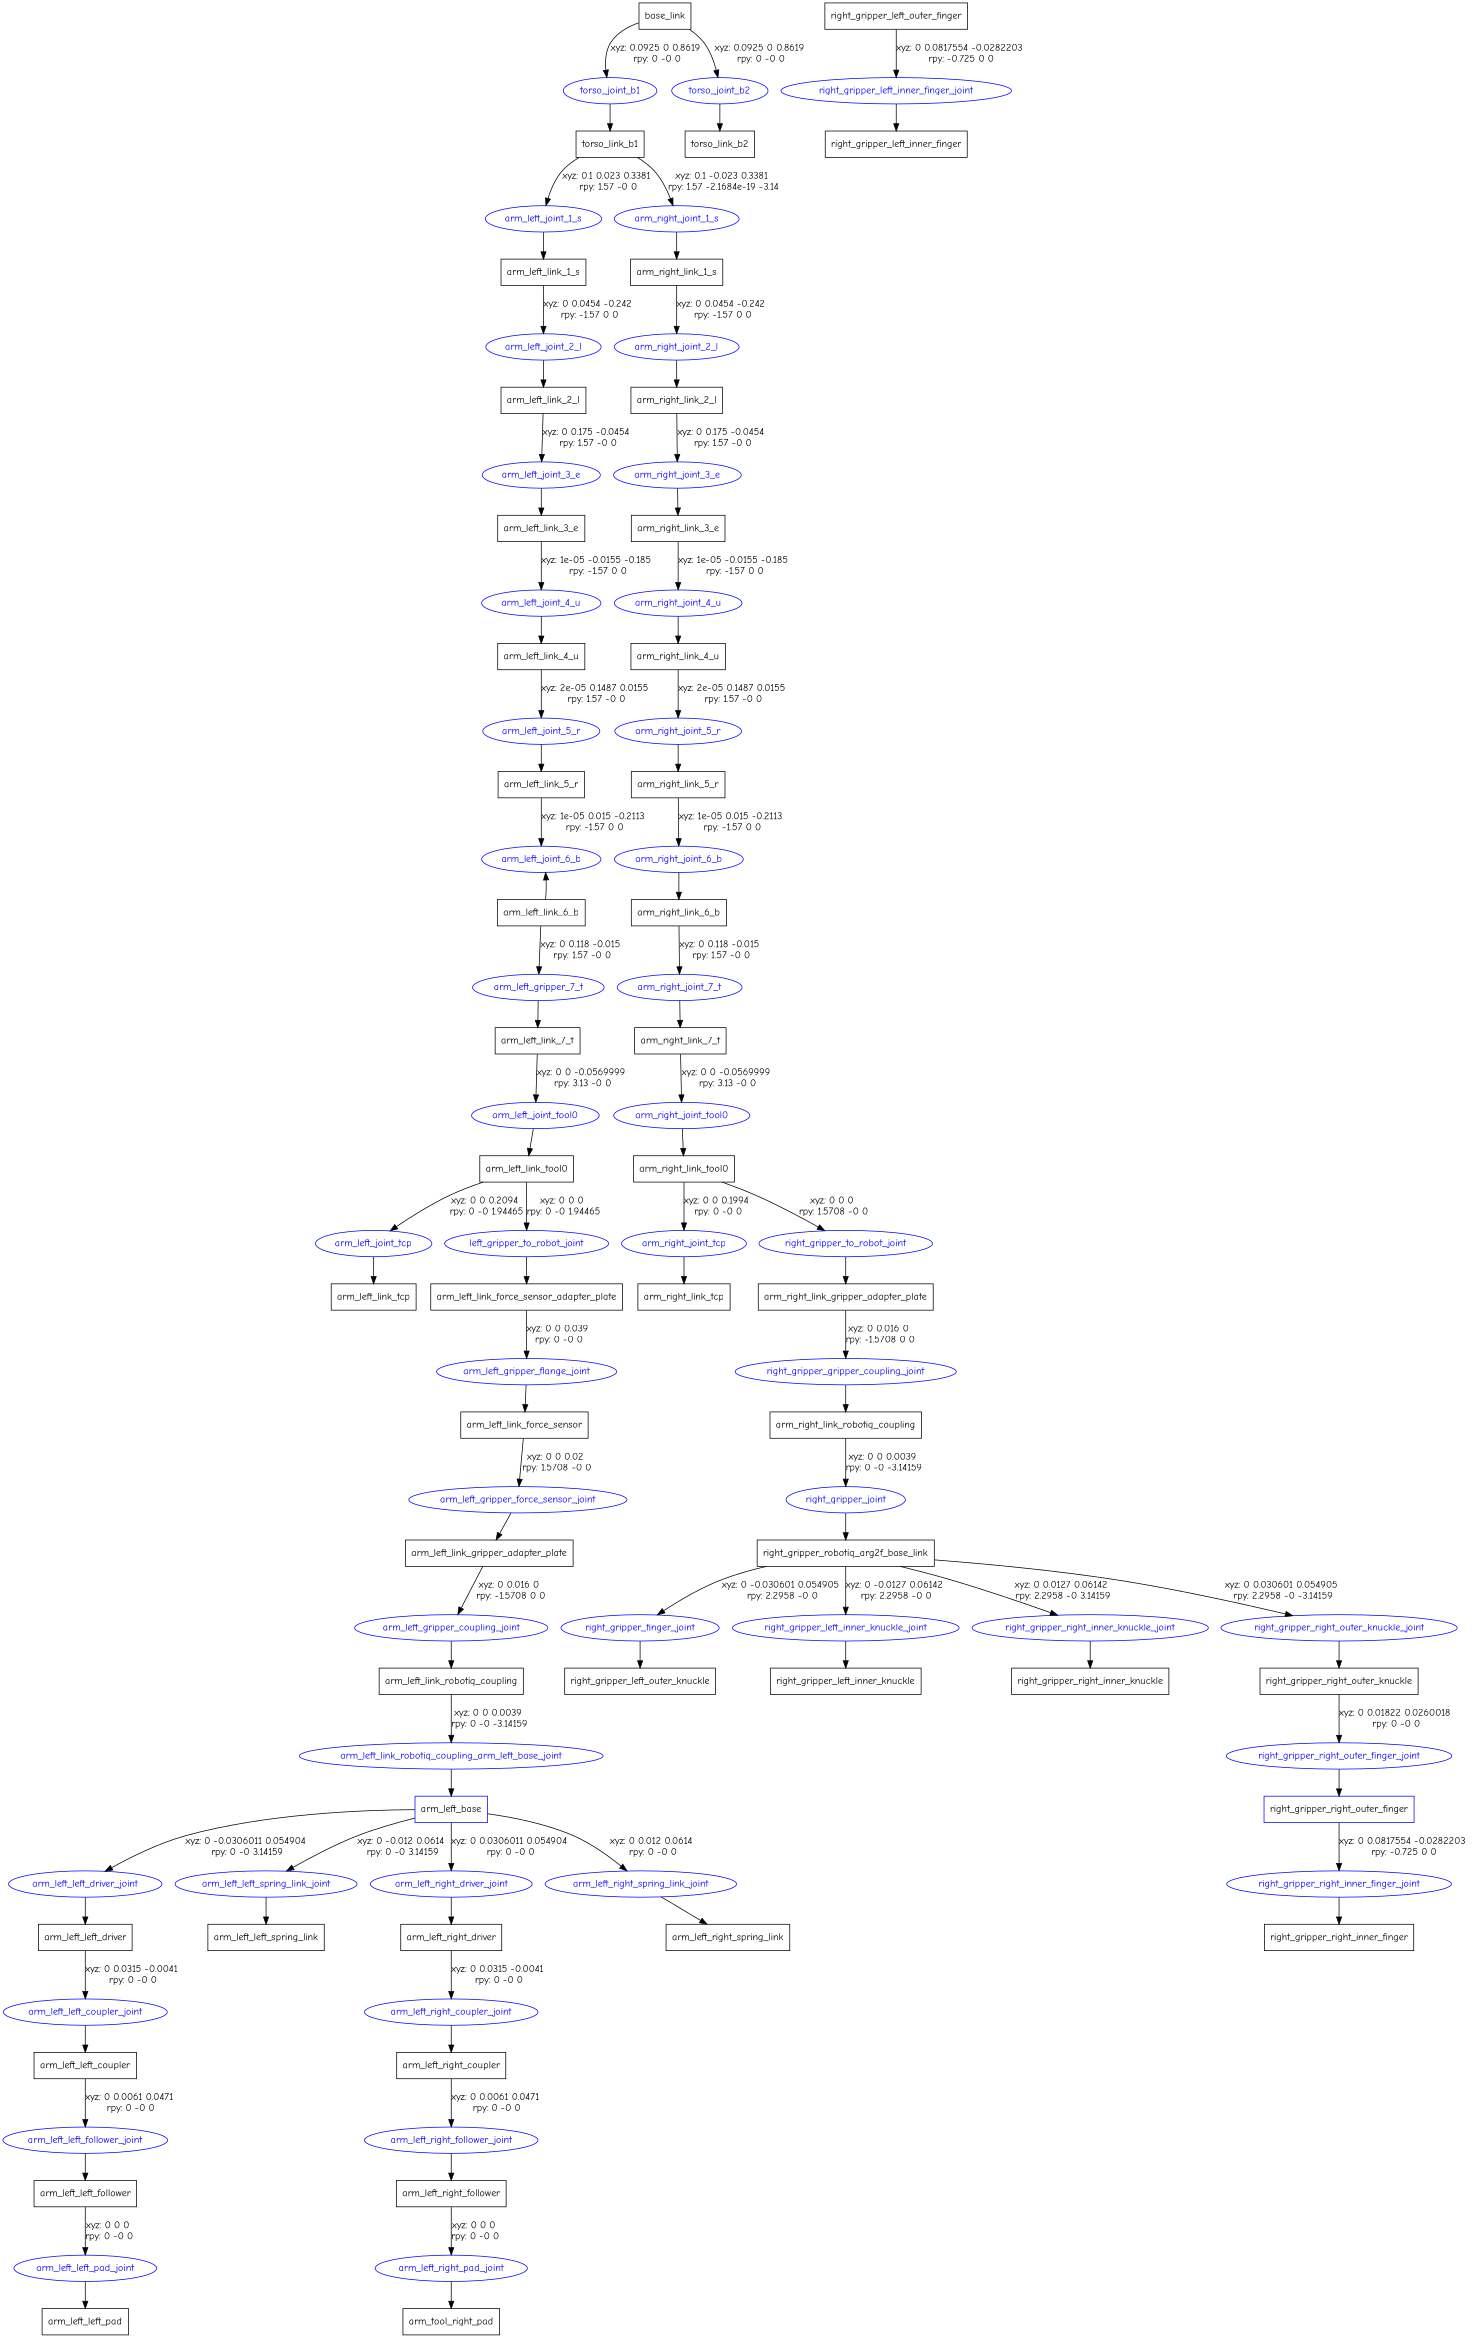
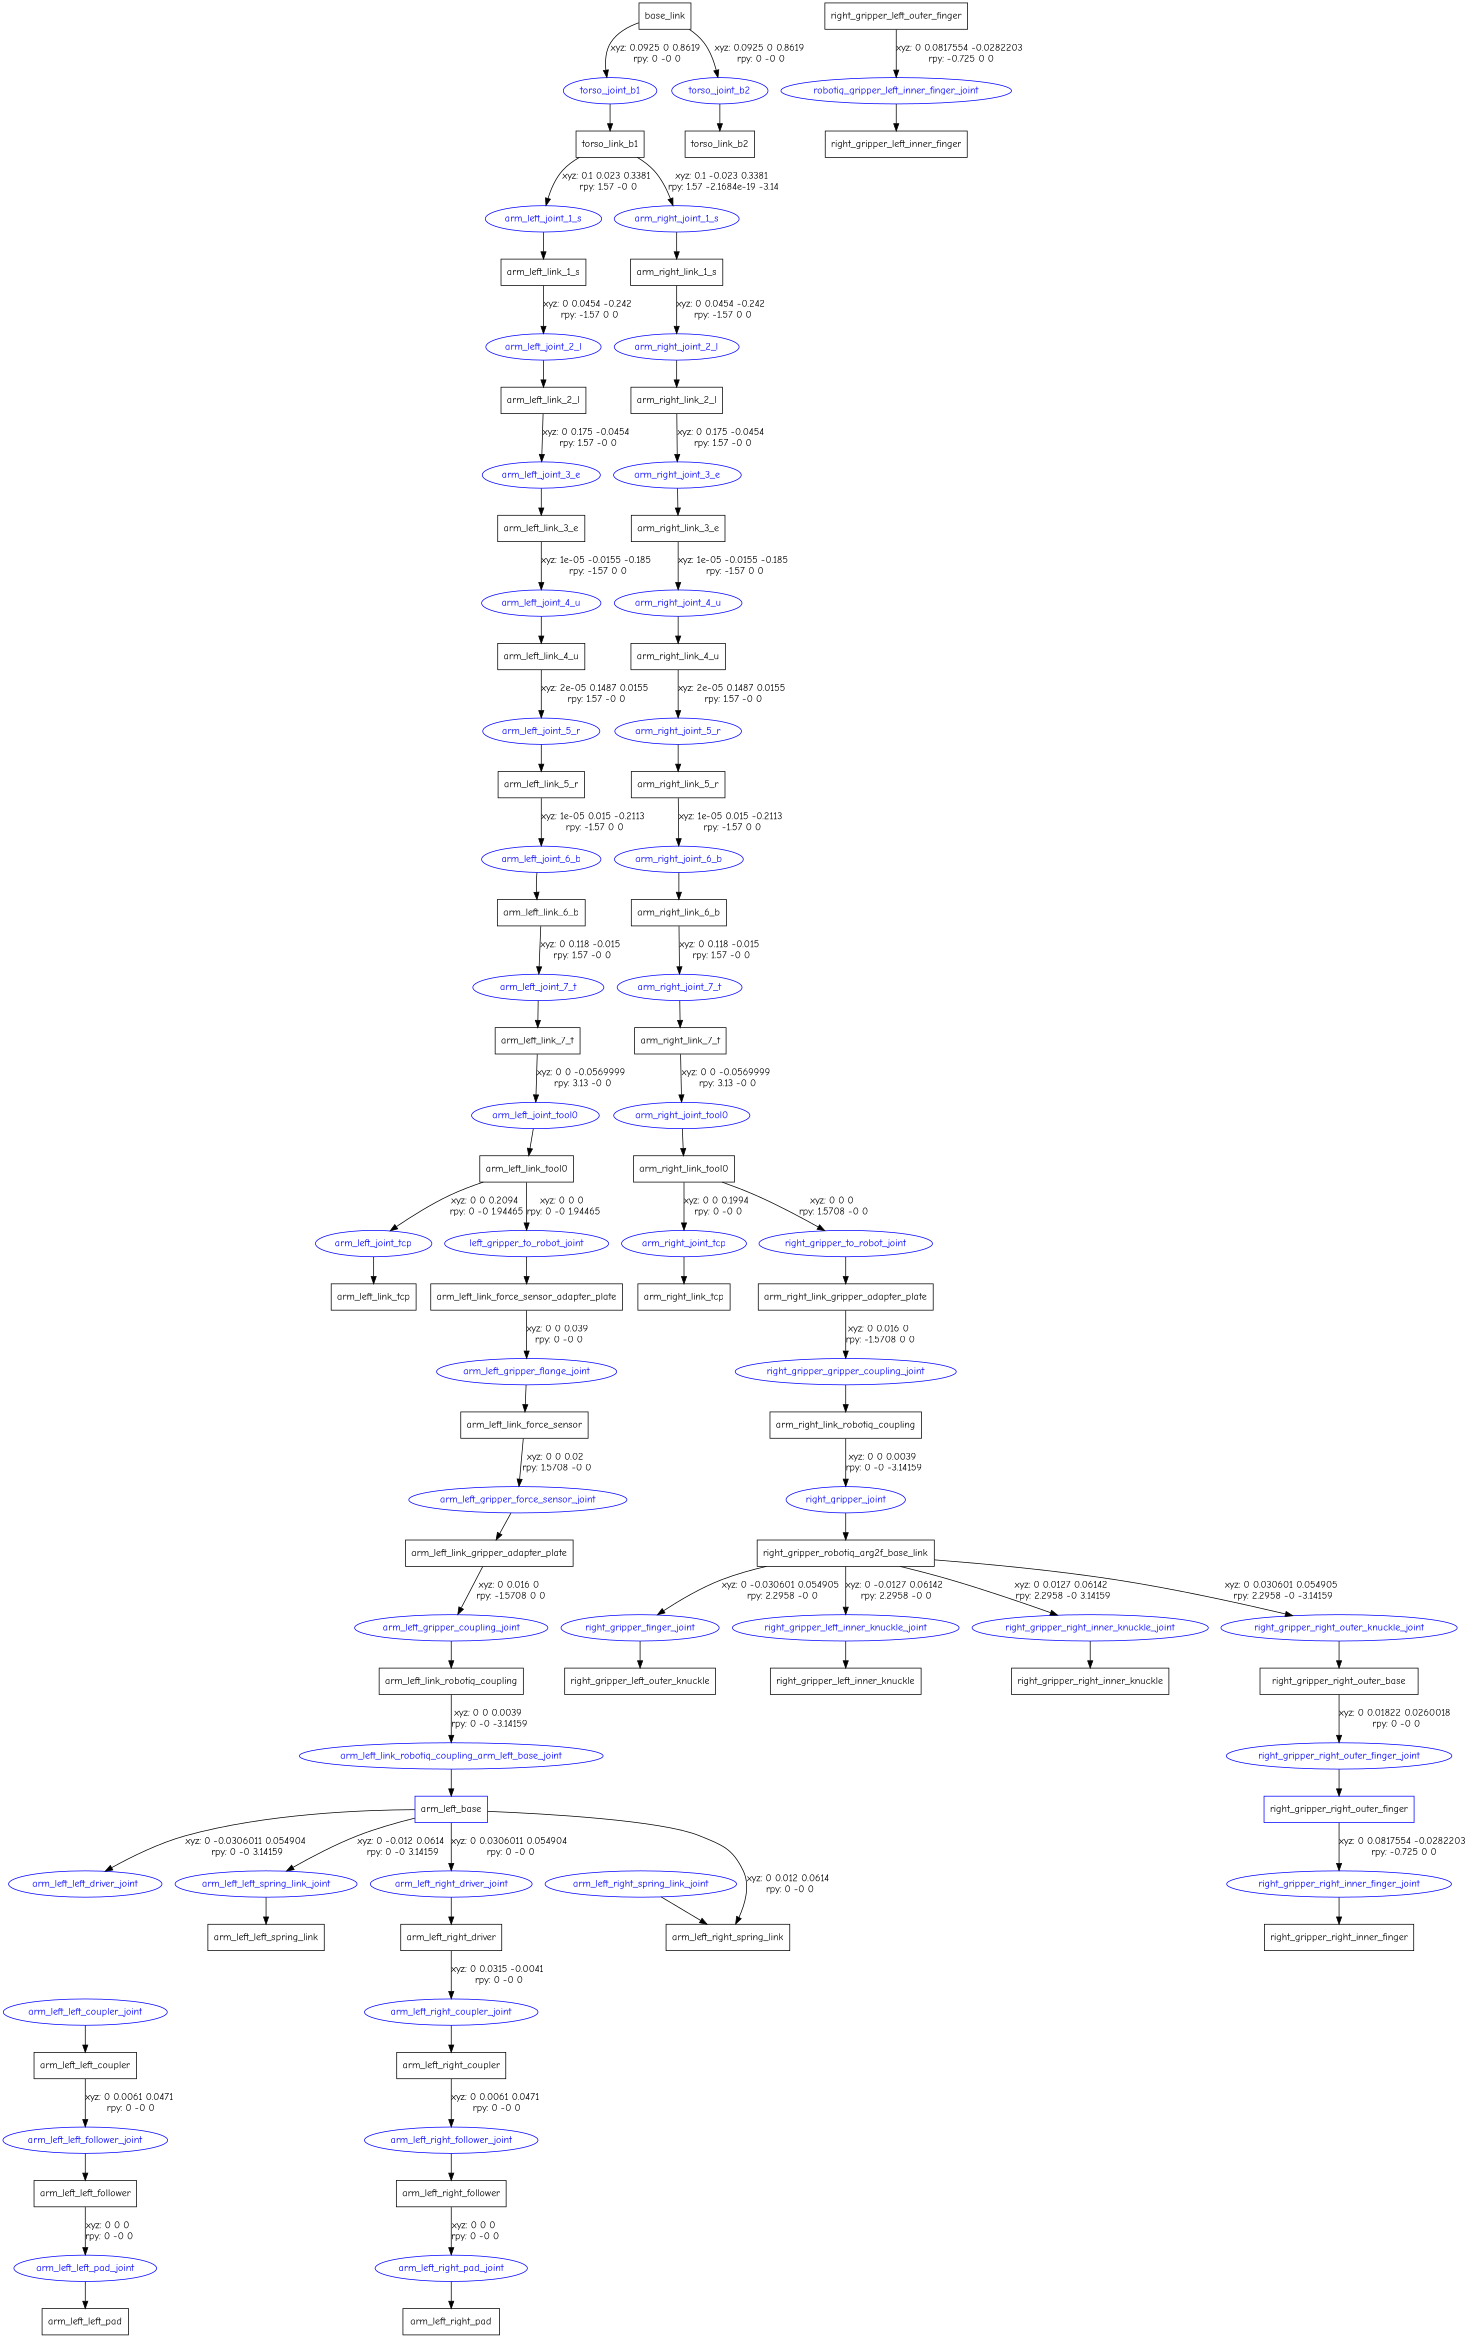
node "right_gripper_left_inner_finger_joint": label "right_gripper_left_inner_finger_joint" -> "robotiq_gripper_left_inner_finger_joint"
edge "arm_left_link_6_b" -> "arm_left_joint_6_b": reversed
node "arm_left_gripper_7_t": label "arm_left_gripper_7_t" -> "arm_left_joint_7_t"
node "right_gripper_right_outer_knuckle": label "right_gripper_right_outer_knuckle" -> "right_gripper_right_outer_base"
edge "arm_left_base" -> "arm_left_right_spring_link_joint": now "arm_left_base" -> "arm_left_right_spring_link"
node "arm_left_left_driver": removed
node "arm_tool_right_pad": label "arm_tool_right_pad" -> "arm_left_right_pad"
